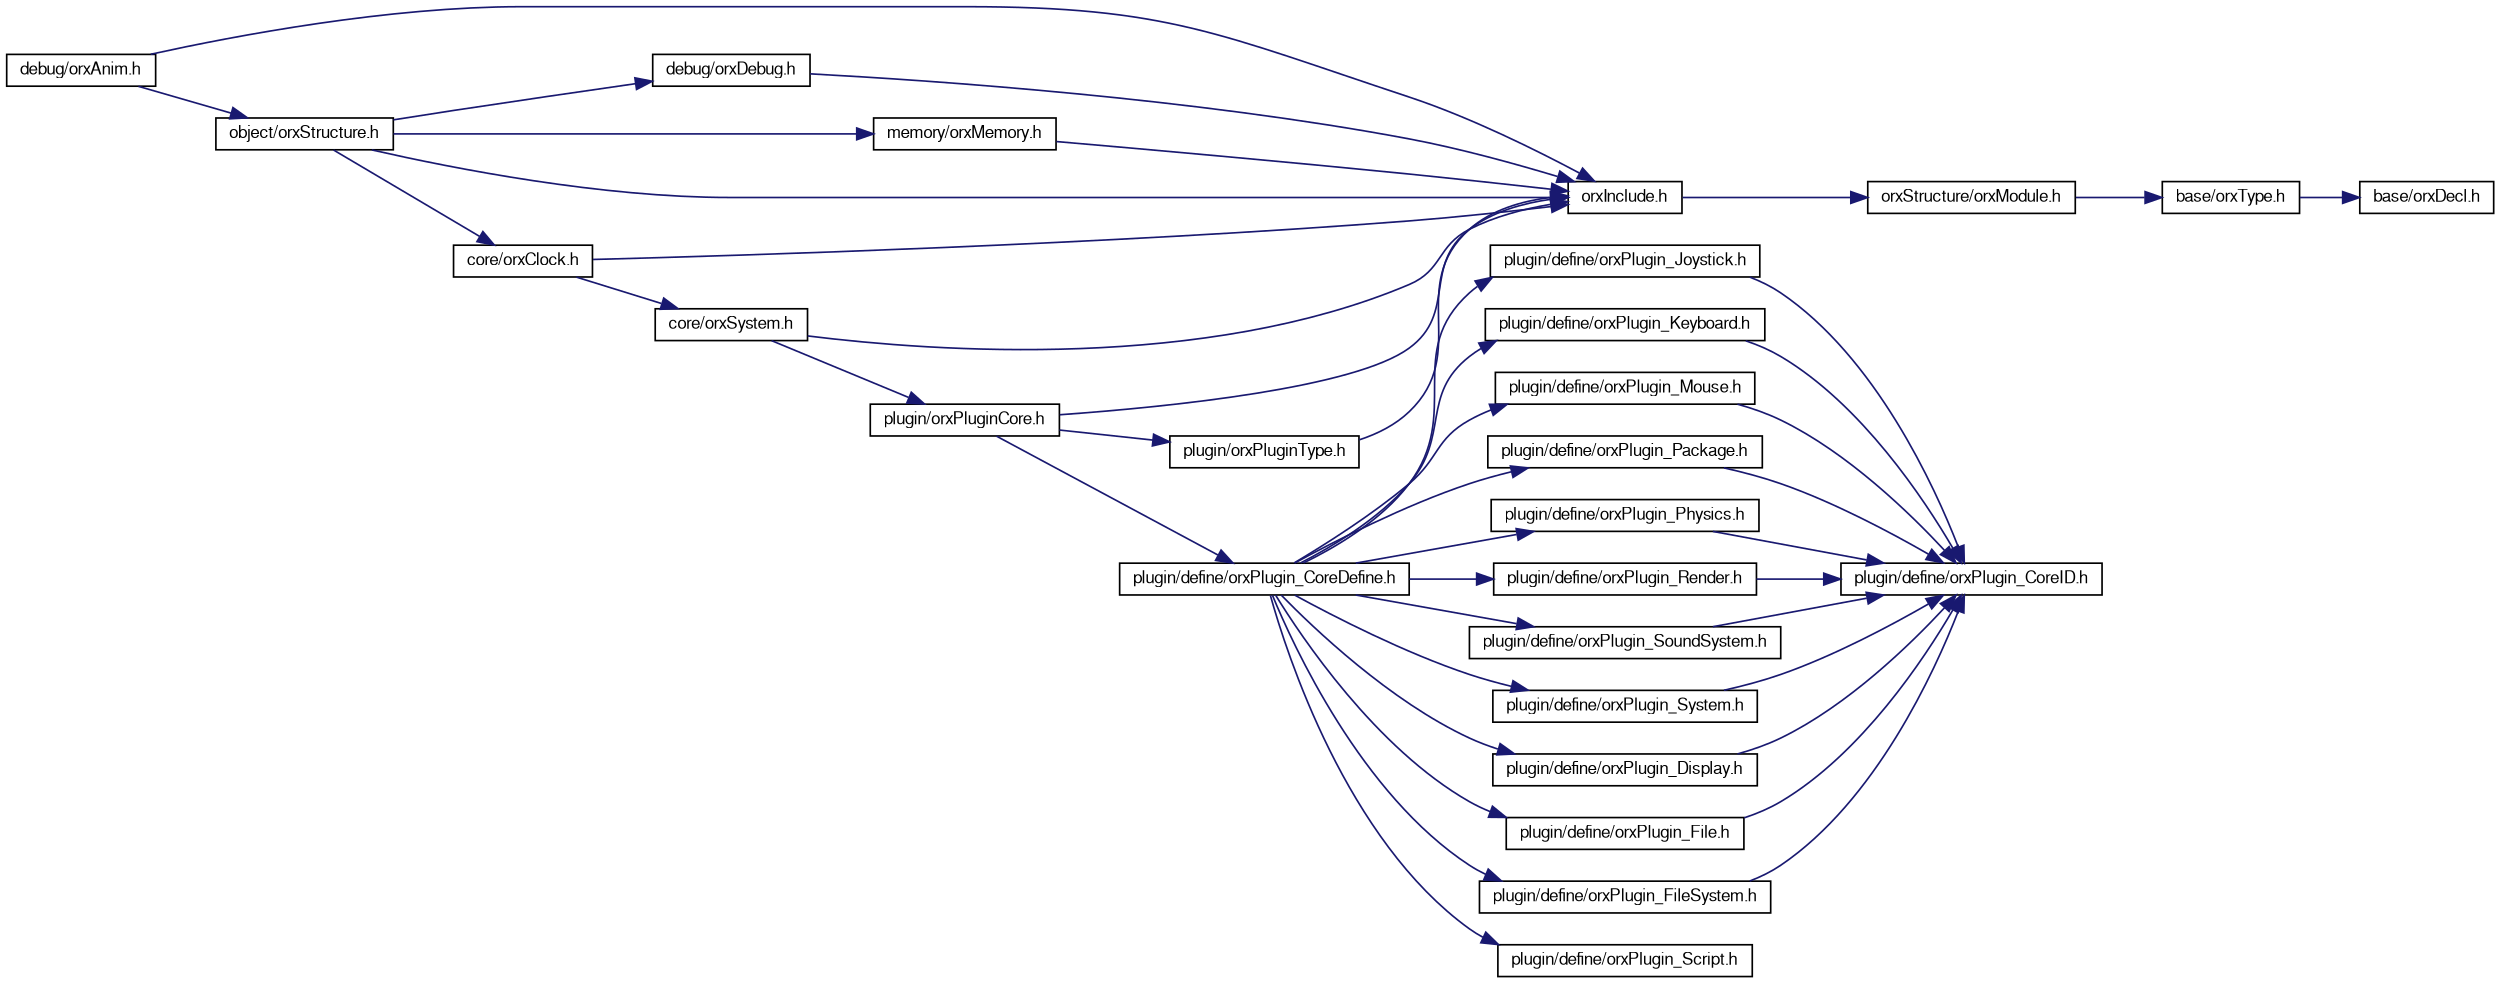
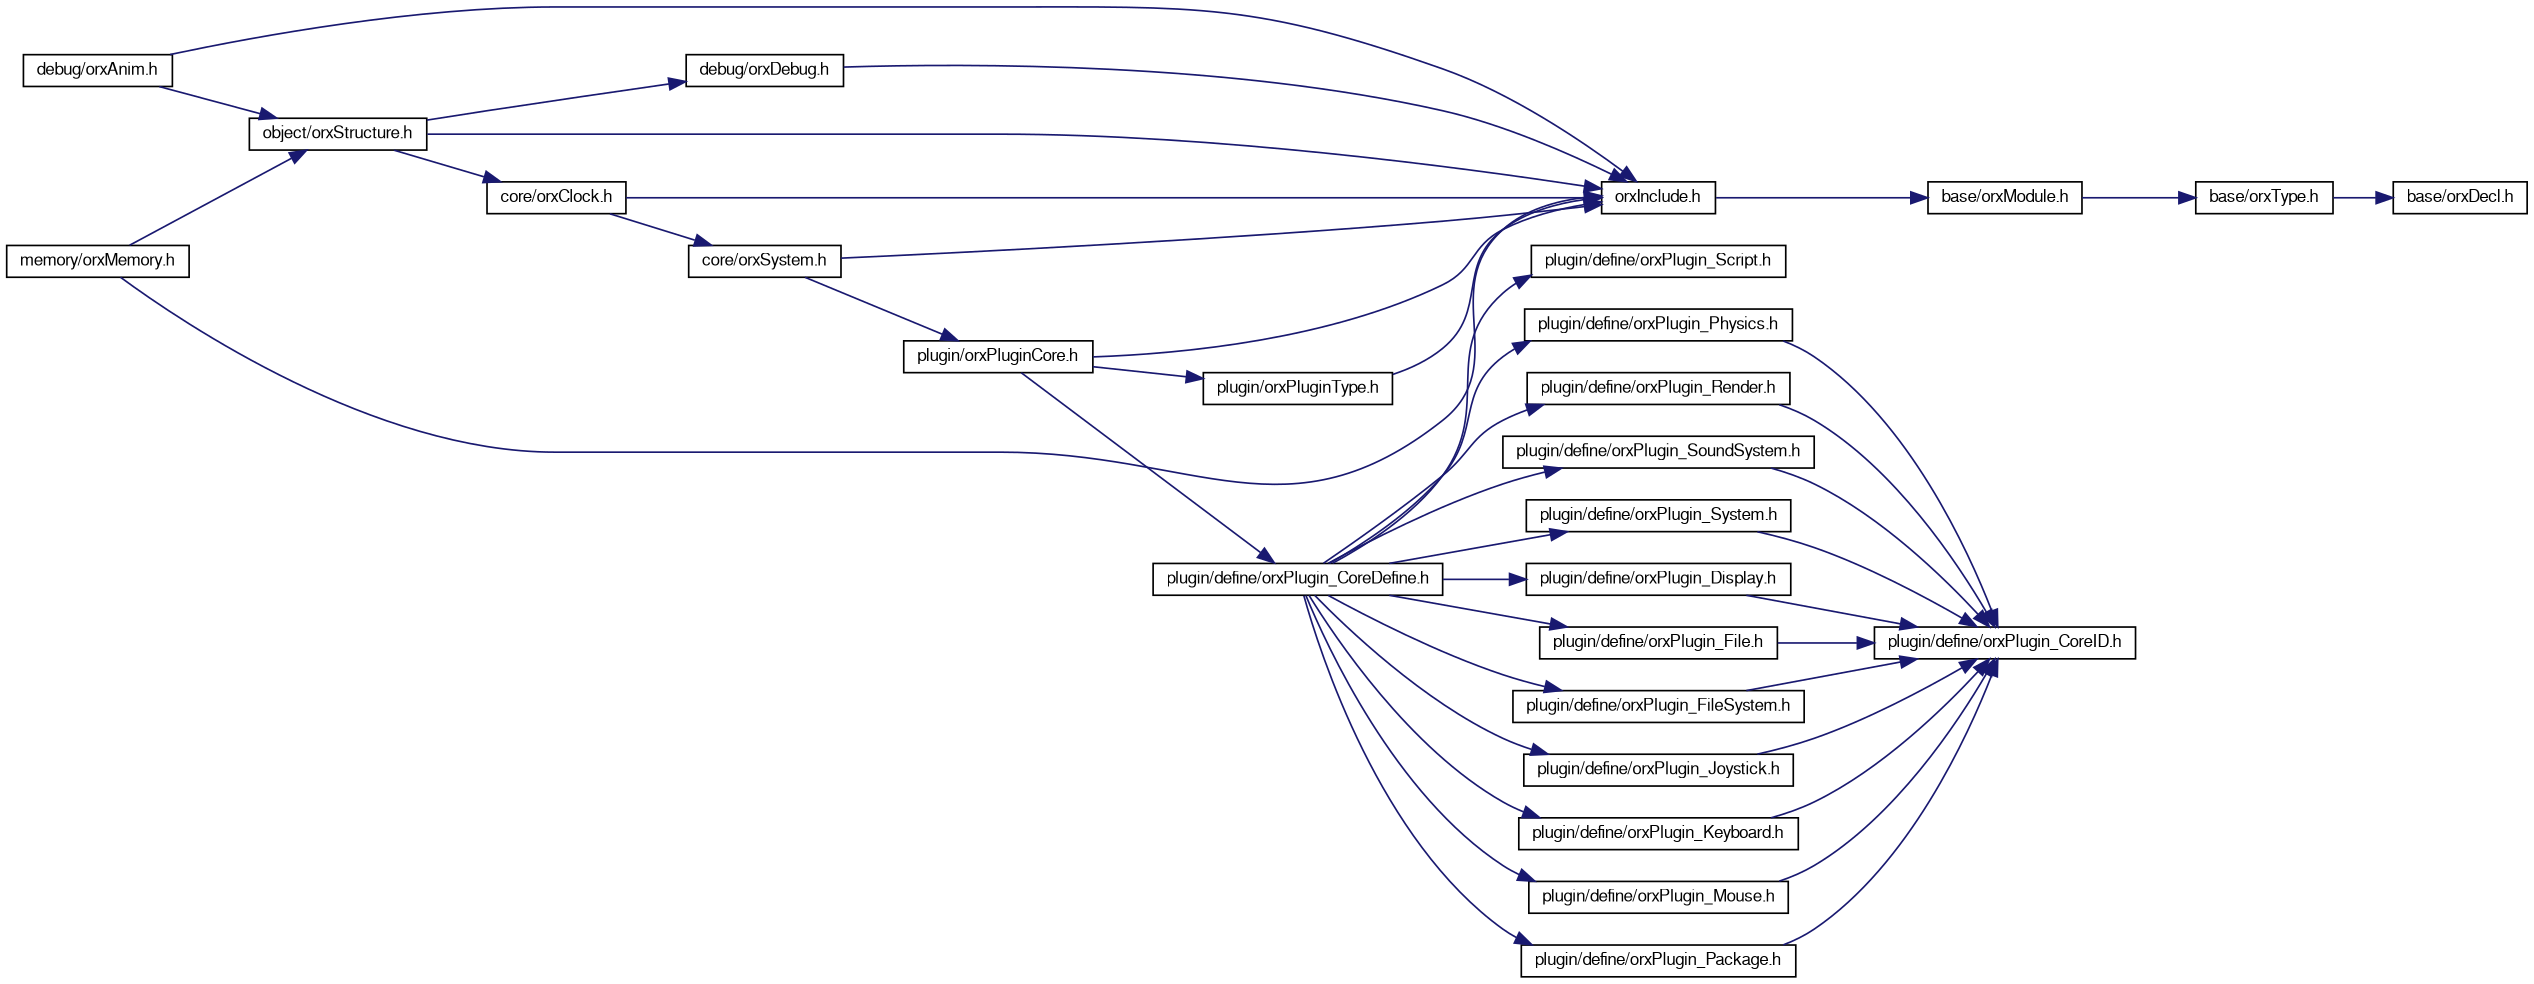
edge "object/orxStructure.h" -> "memory/orxMemory.h": reversed
node "orxStructure/orxModule.h": label "orxStructure/orxModule.h" -> "base/orxModule.h"
